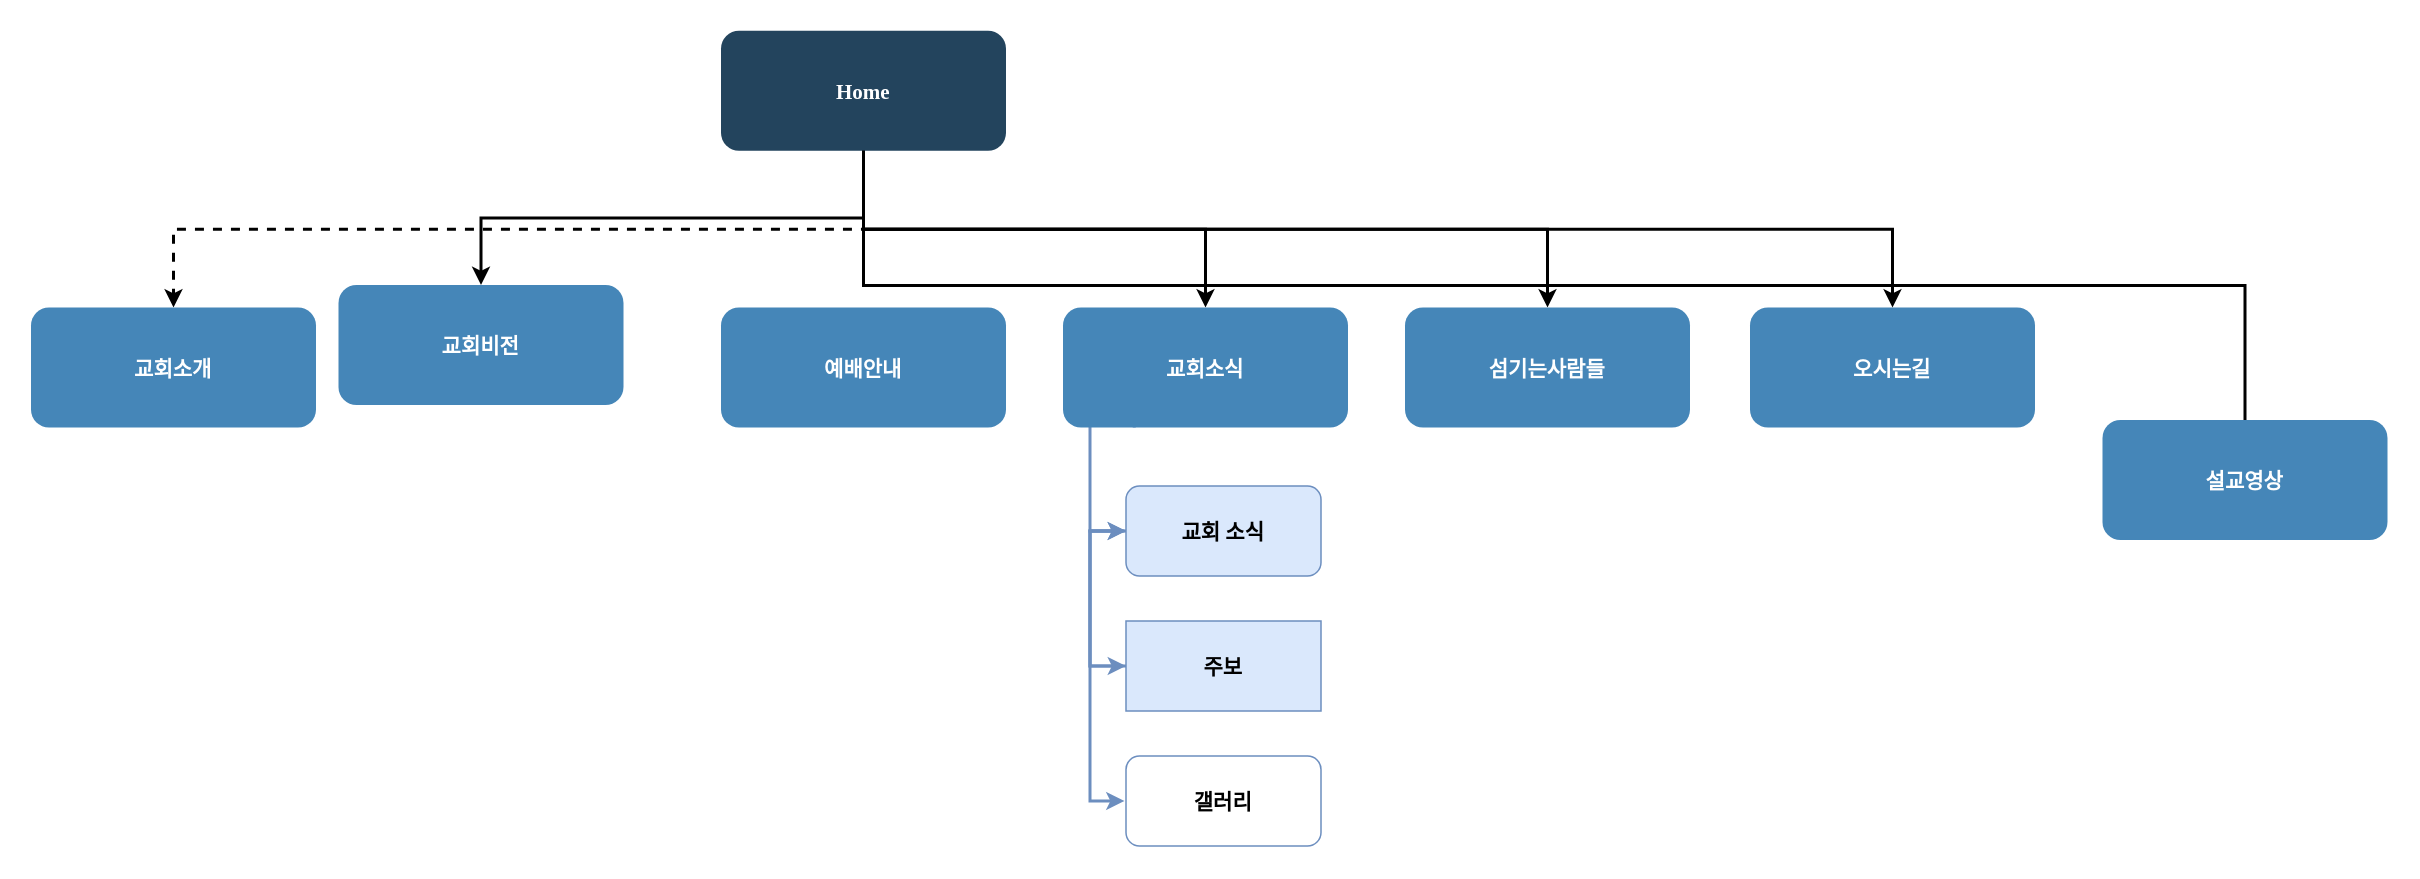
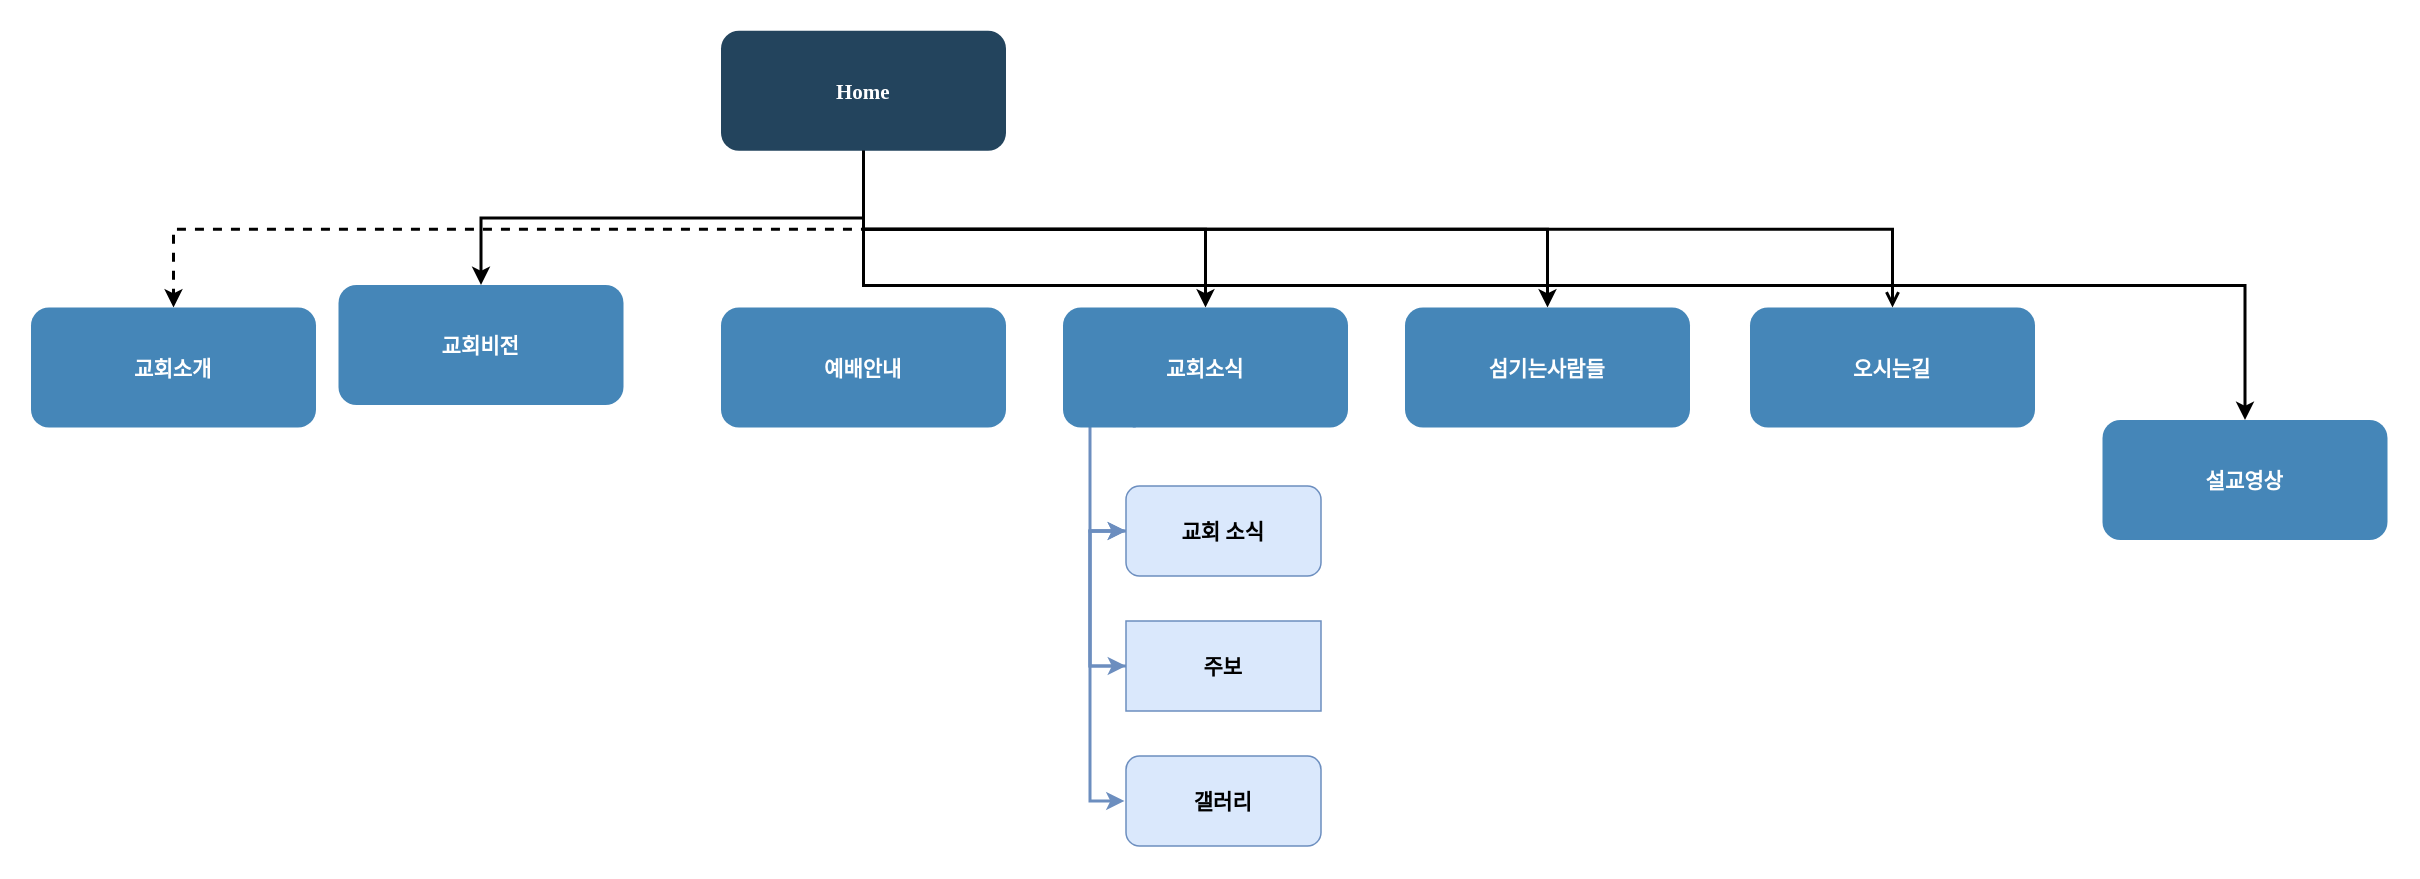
edge "Home" -> "오시는길": arrowhead classic -> open
edge "Home" -- "설교영상": arrowhead none -> classic
node "갤러리": fillcolor #ffffff -> #dae8fc
